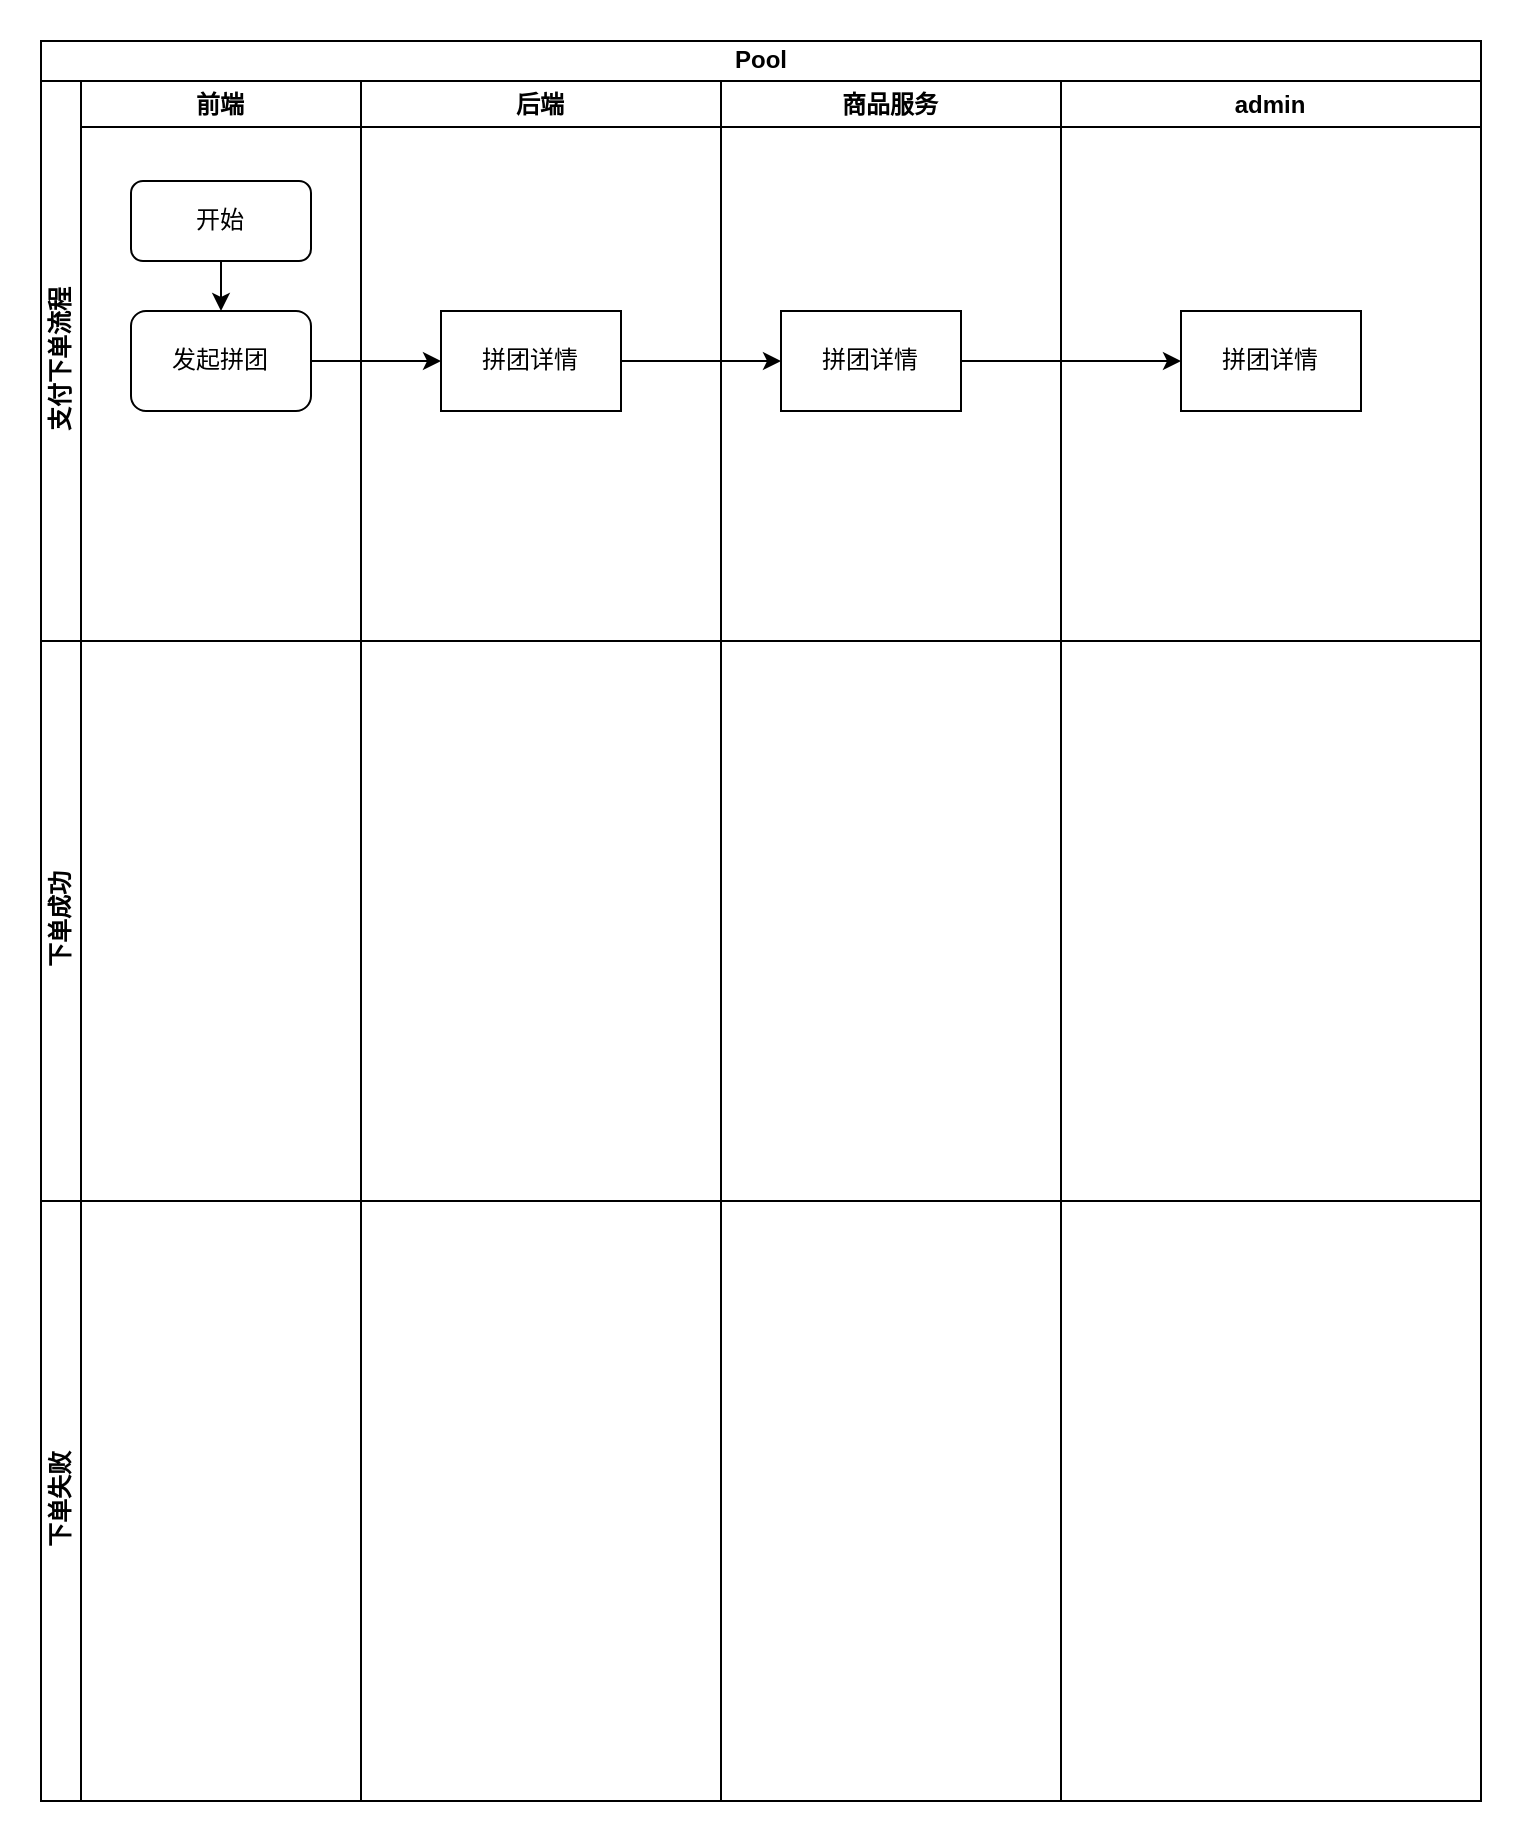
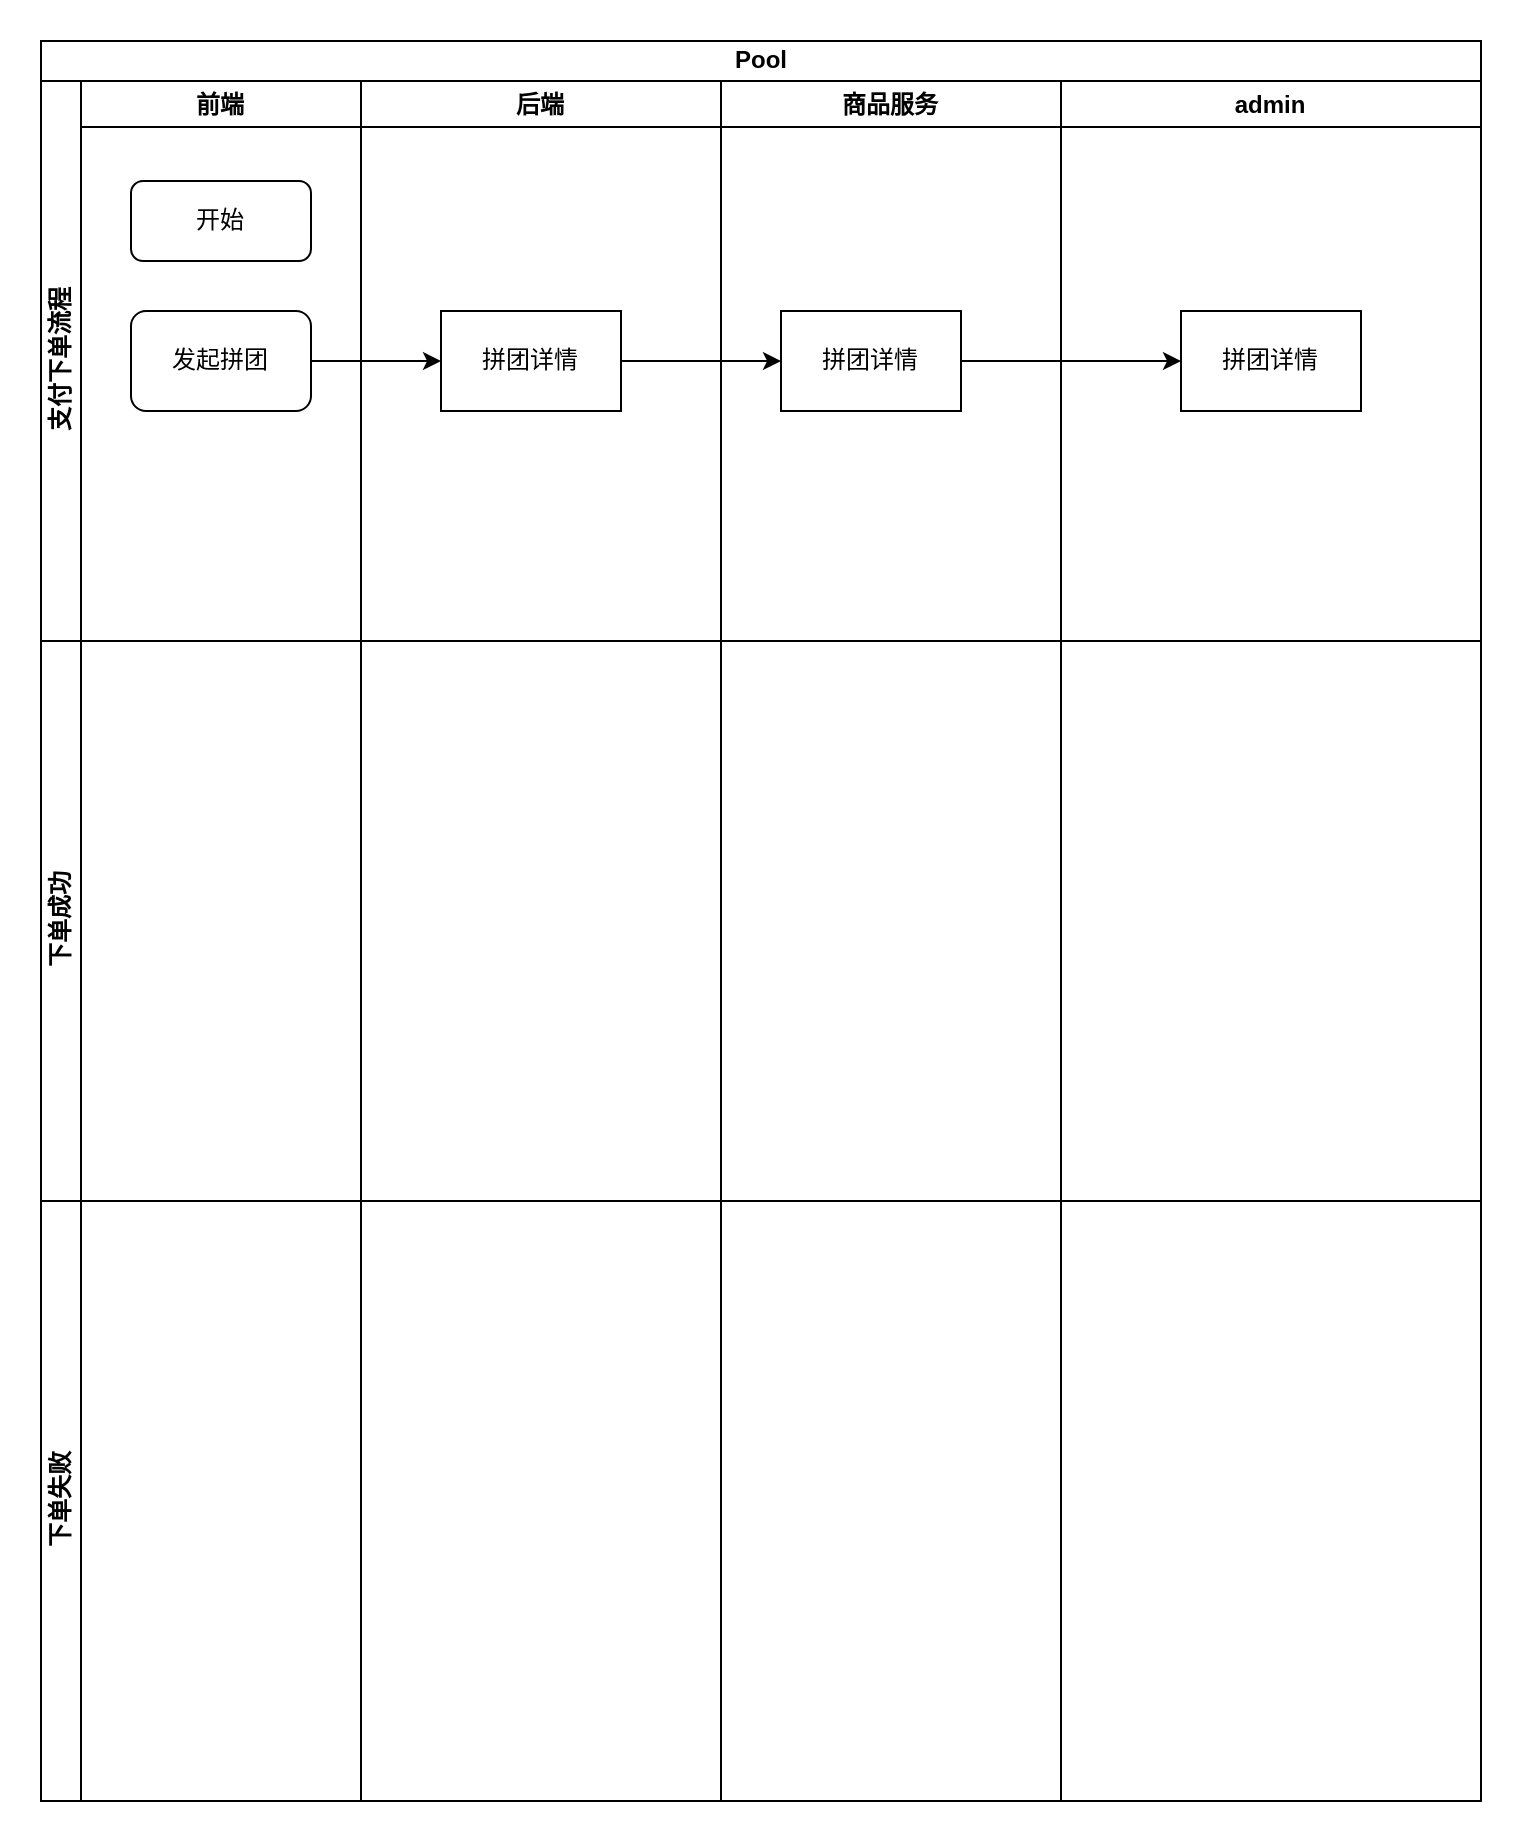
edge "开始" -> "发起拼团": removed
